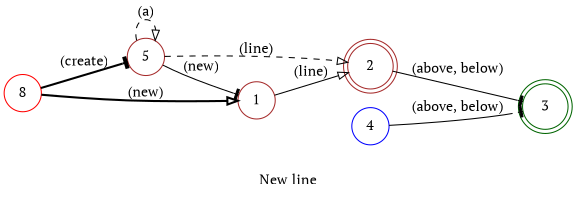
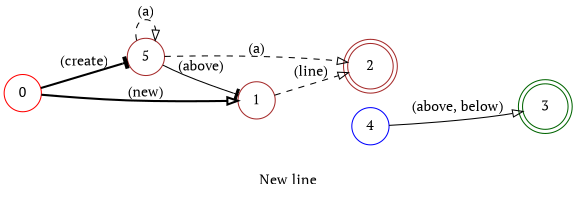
edge "5" -> "2": label "(line)" -> "(a)"
edge "5" -> "1": label "(new)" -> "(above)"
edge "1" -> "2": style solid -> dashed
edge "2" -> "3": removed, label "(above, below)"
node "8": label "8" -> "0"
edge "4" -> "3": arrowhead tee -> onormal
